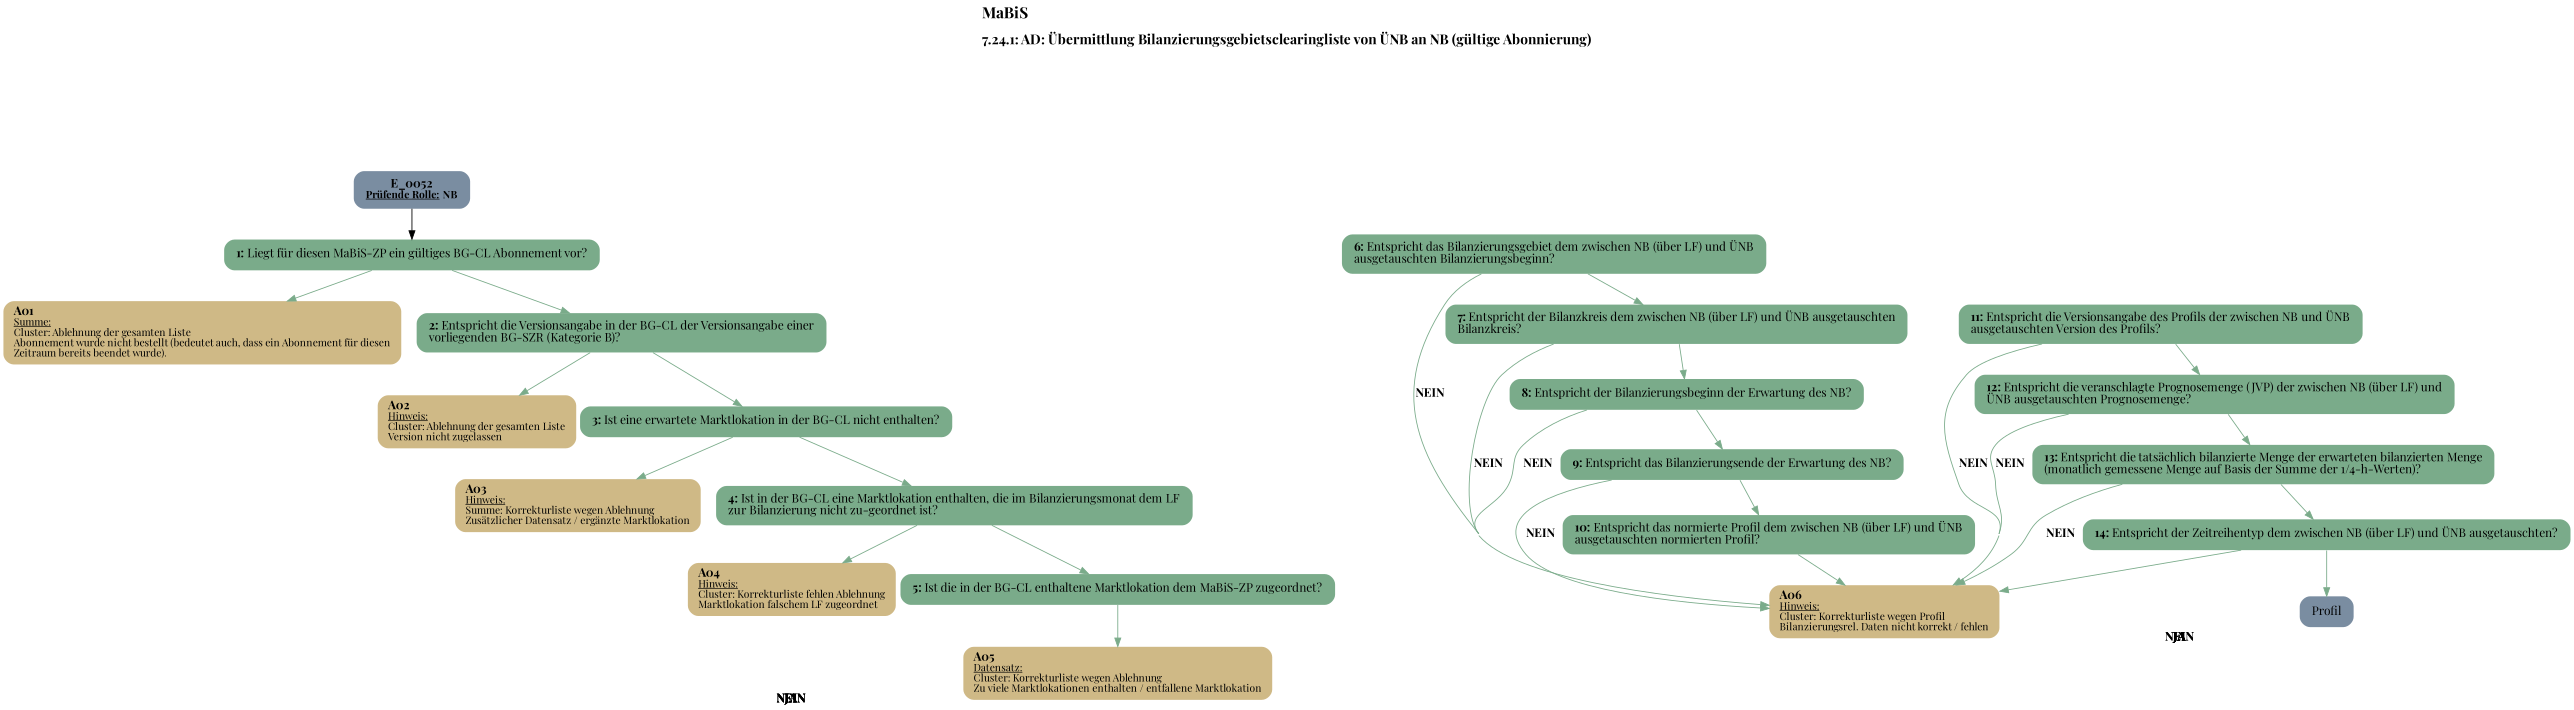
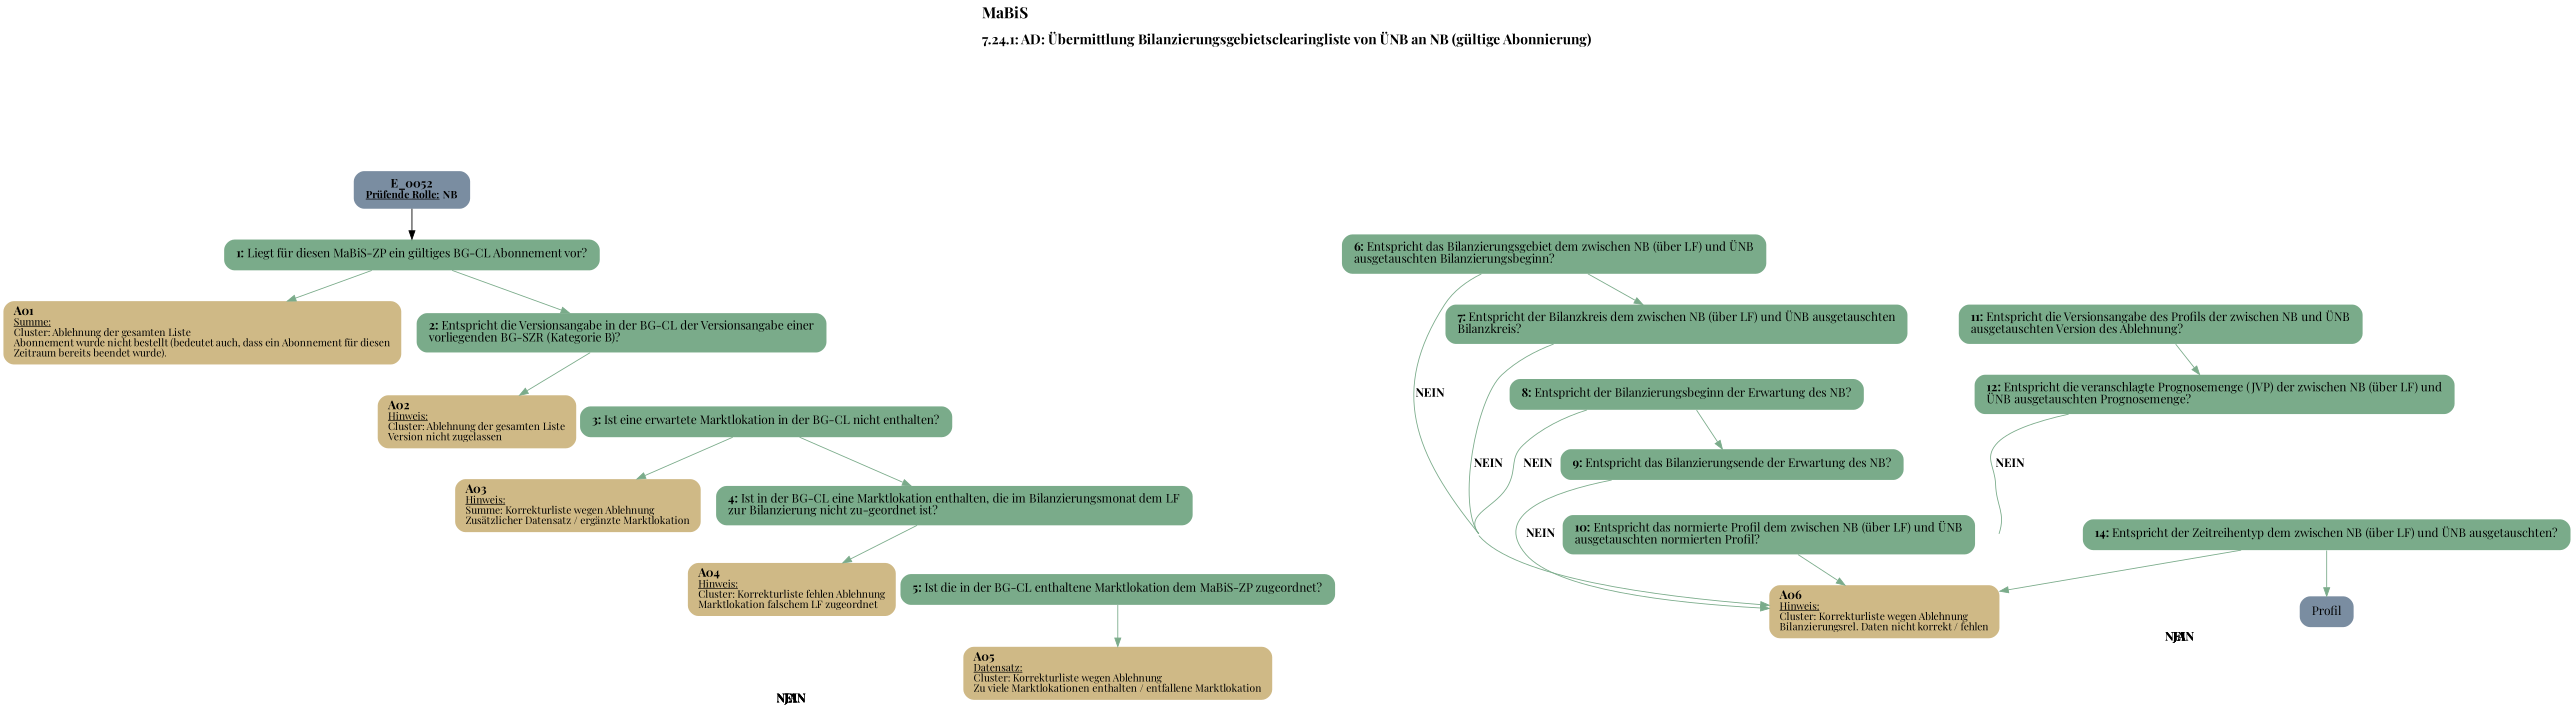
node "11:": text "ausgetauschten Version des Profils?" -> "ausgetauschten Version des Ablehnung?"
edge "7:" -> "8:": removed
edge "2:" -> "3:": removed
edge "11:" -> "A06": removed, label "NEIN"
node "13:": removed
edge "9:" -> "10:": removed
edge "4:" -> "5:": removed
node "A06": text "Cluster: Korrekturliste wegen Profil" -> "Cluster: Korrekturliste wegen Ablehnung"
